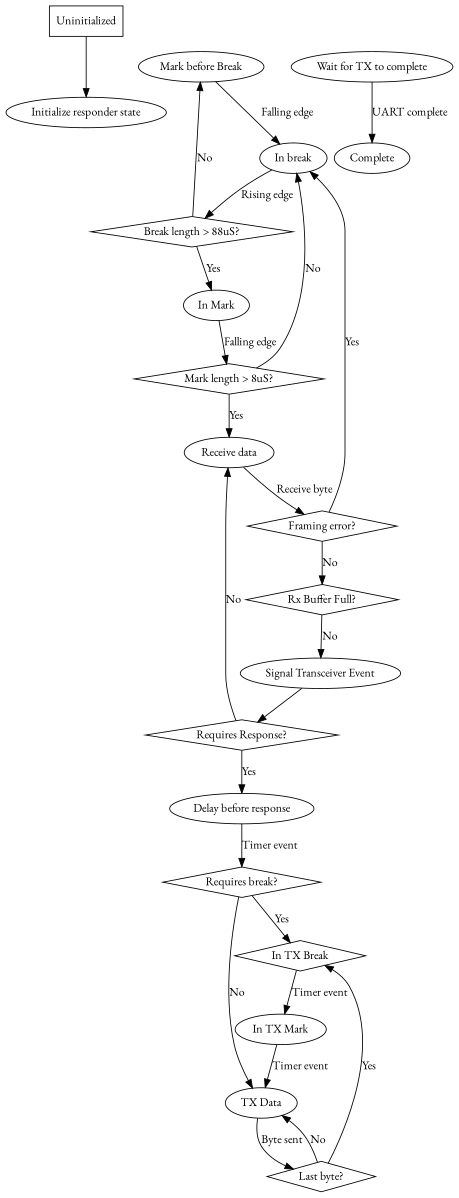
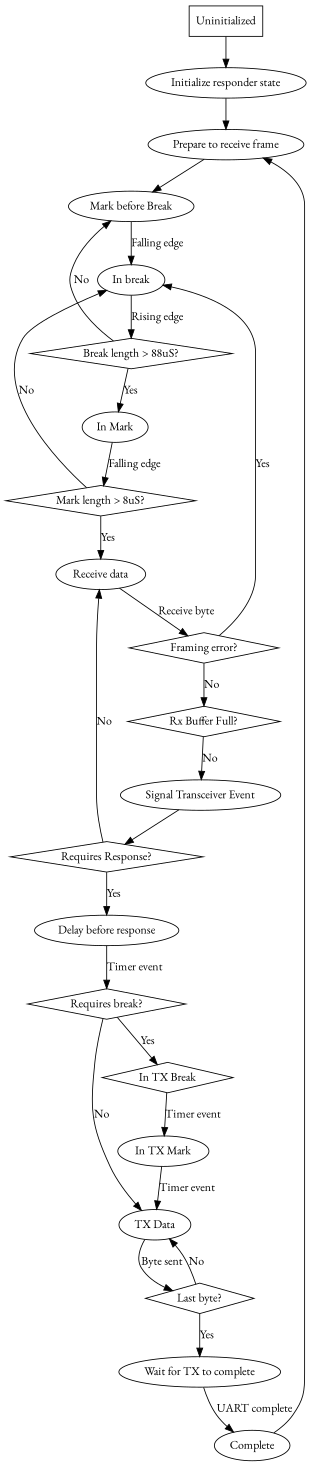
node "Prepare to receive frame": added
edge "Last byte?" -> "In TX Break": now "Last byte?" -> "Wait for TX to complete"
